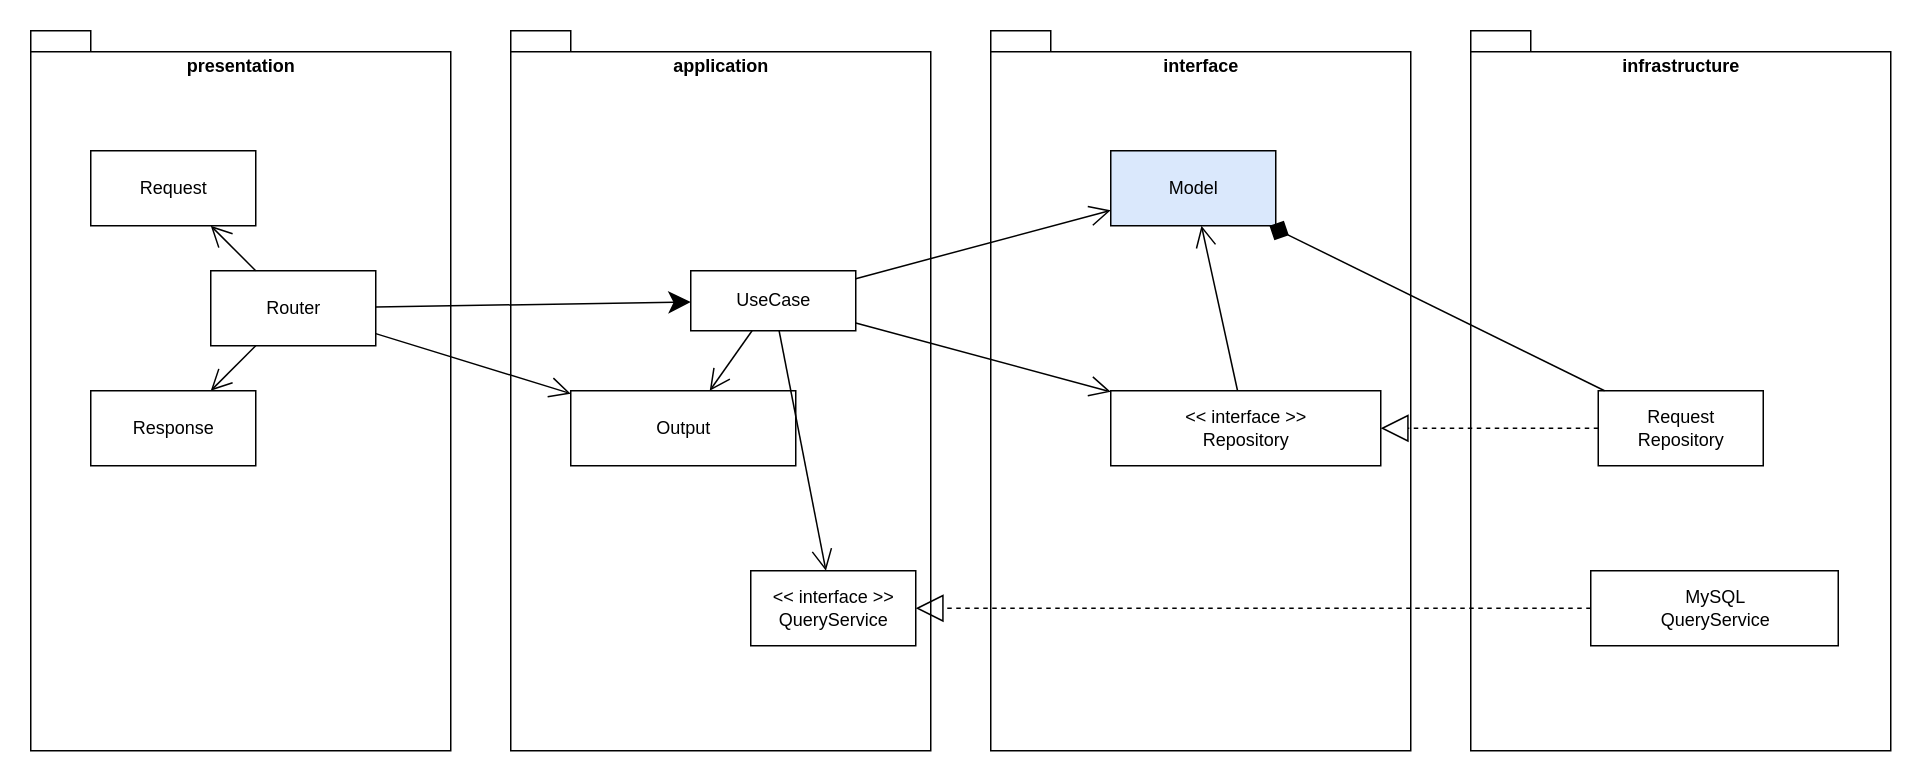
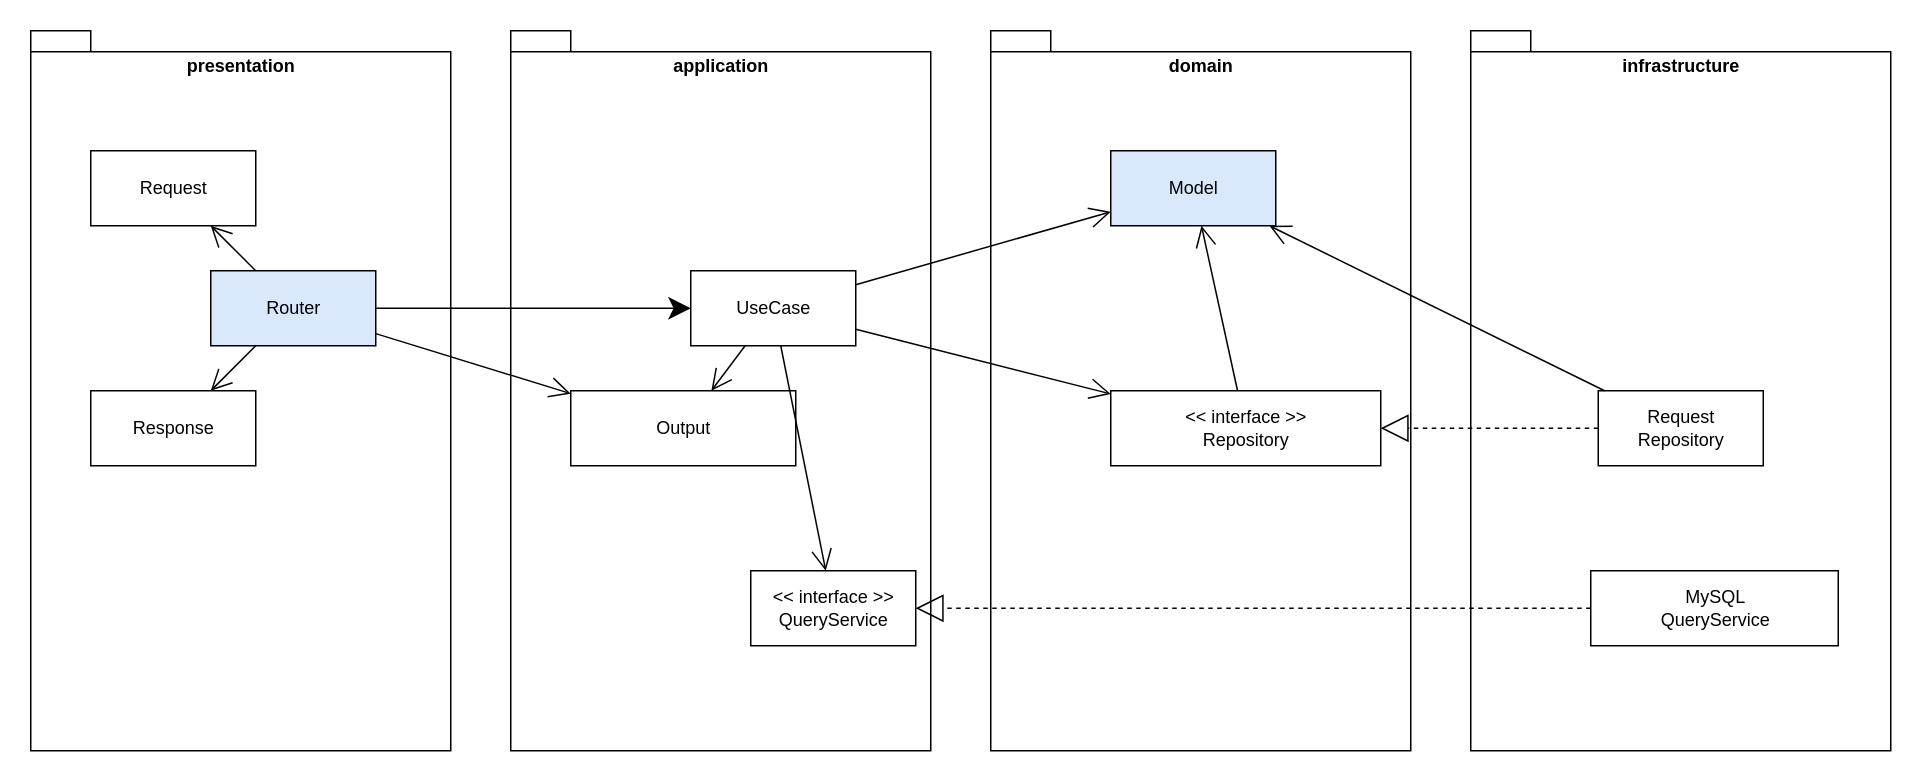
node "interface": label "interface" -> "domain"
edge "Request Repository" -> "Model": arrowhead diamond -> open
node "UseCase": size 165x60 -> 165x75
node "Router": fillcolor #ffffff -> #dae8fc
